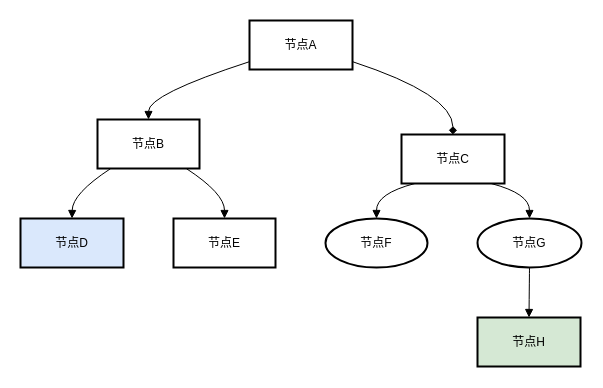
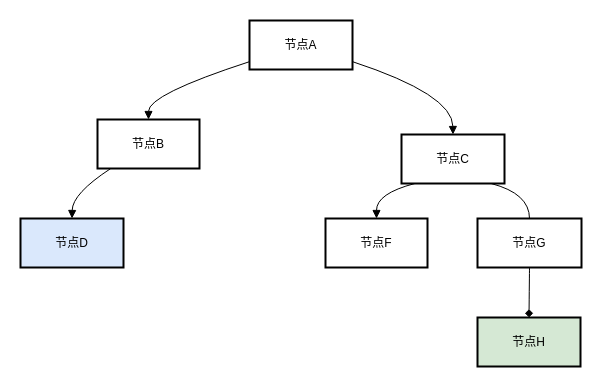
edge "节点A" -> "节点C": arrowhead diamond -> block
edge "节点B" -> "节点E": removed
edge "节点C" -> "节点G": arrowhead block -> none
node "节点E": removed
node "节点F": shape ellipse -> rectangle
node "节点G": shape ellipse -> rectangle
edge "节点G" -> "节点H": arrowhead block -> diamond
